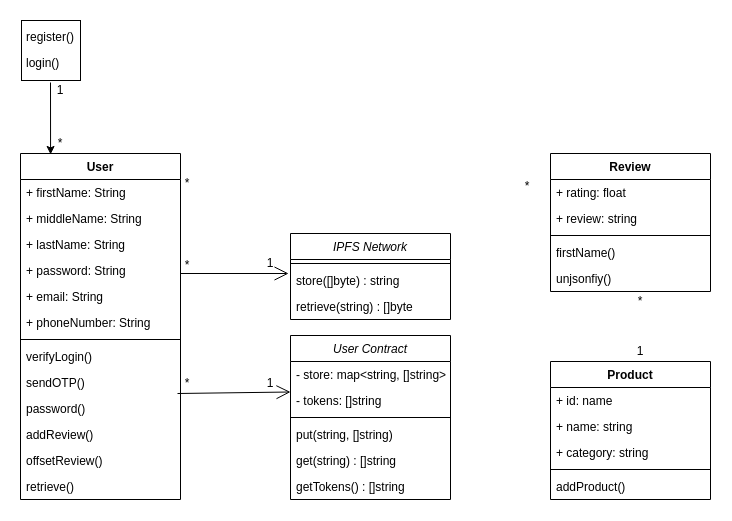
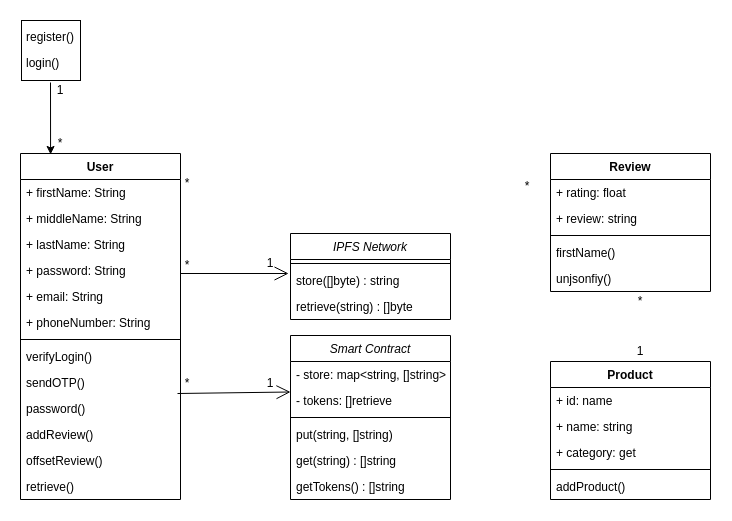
node "User Contract": label "User Contract" -> "Smart Contract"
node "- tokens: []string": label "- tokens: []string" -> "- tokens: []retrieve"
node "+ category: string": label "+ category: string" -> "+ category: get"
